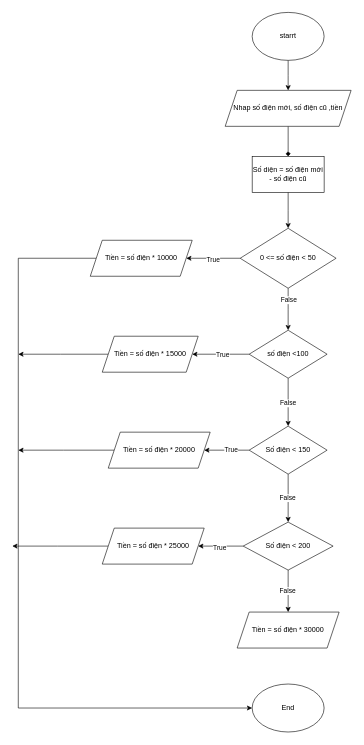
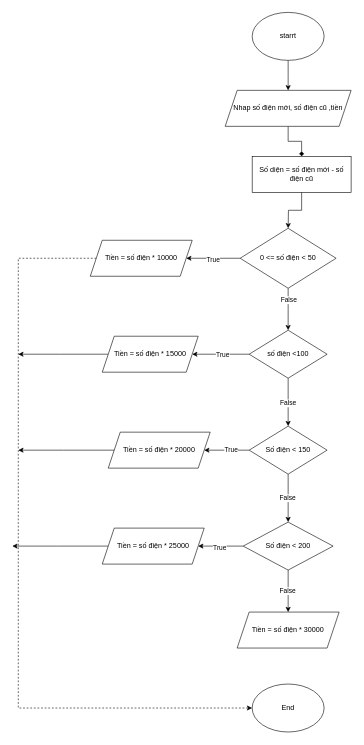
node "Số diện = số điện mới - số điện cũ": size 72x36 -> 99x36
edge "Tiền = số điện * 10000" -> "End": style solid -> dashed
